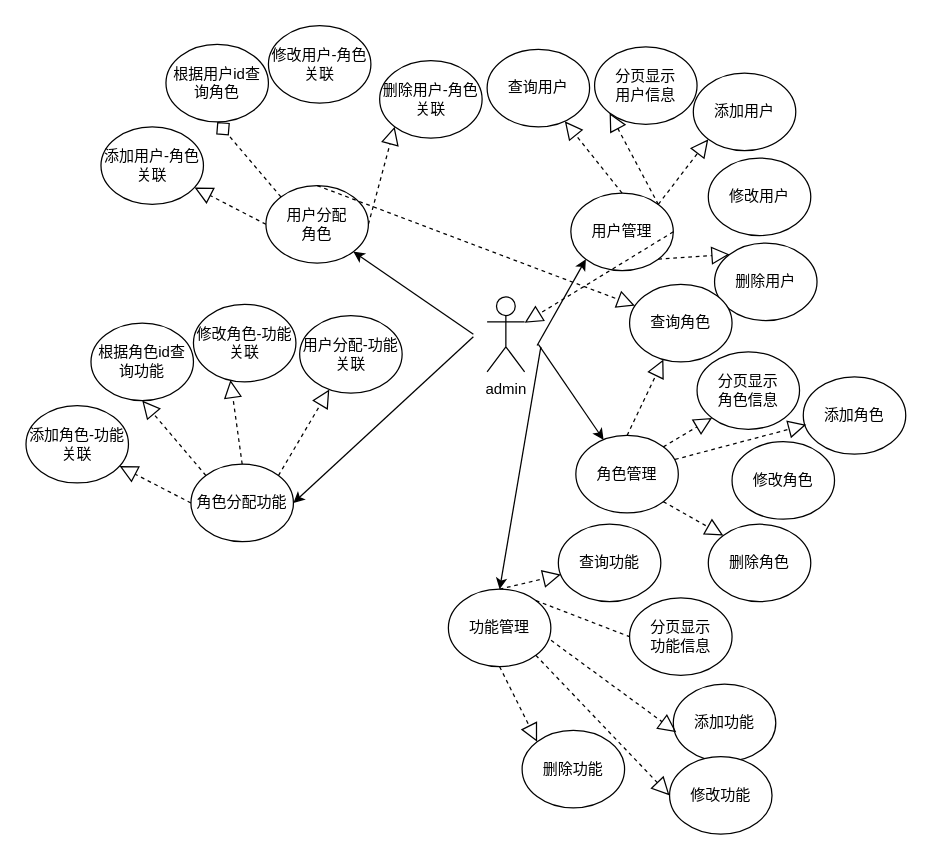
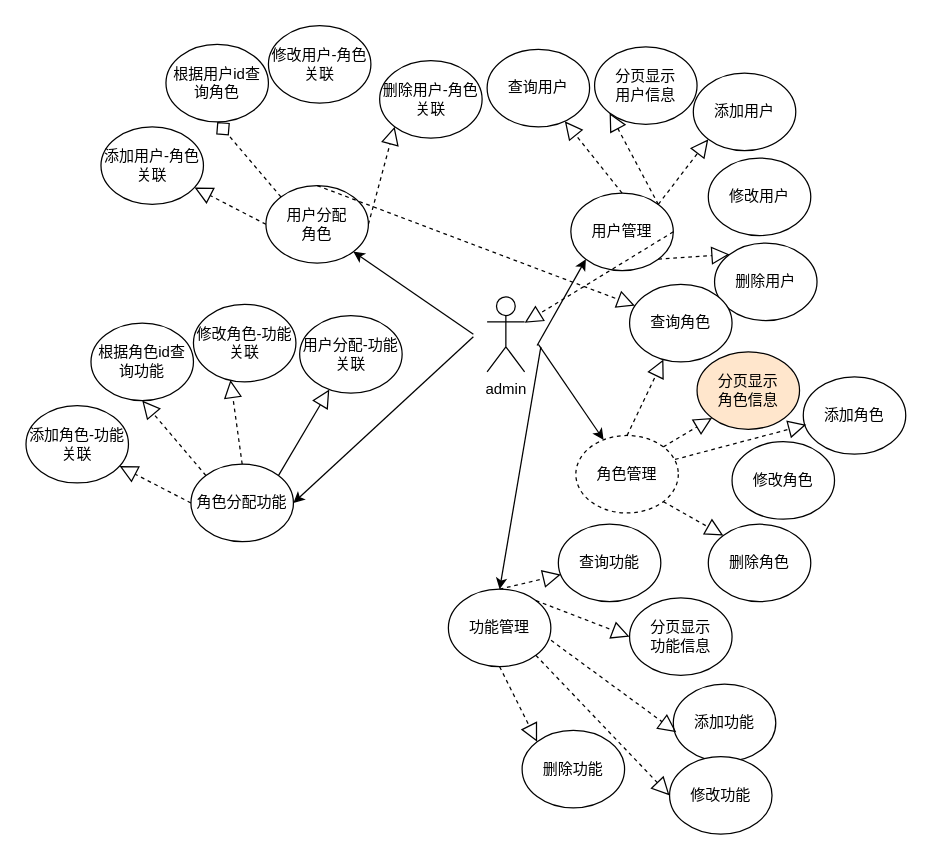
node "分页显示 角色信息": fillcolor #ffffff -> #ffe6cc
edge "角色分配功能" -> "用户分配-功能关联": style dashed -> solid
node "角色管理": style solid -> dashed
edge "功能管理" -- "分页显示 功能信息": arrowhead none -> block
